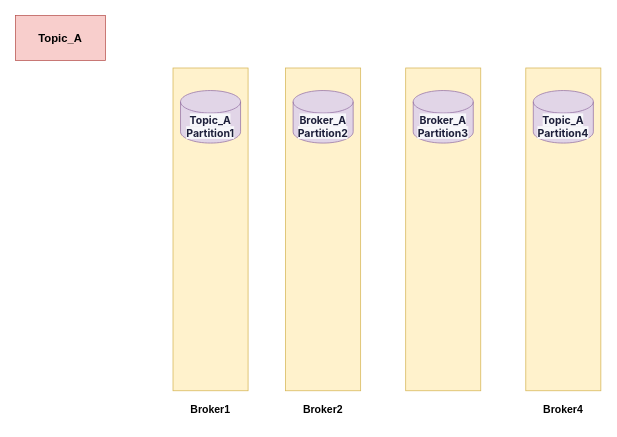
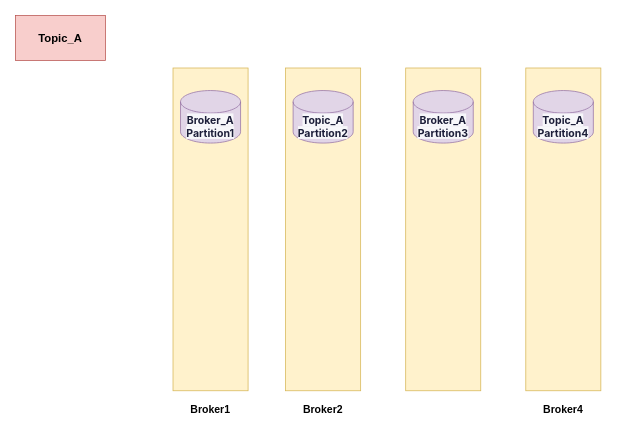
node "Topic_A Partition1": label "Topic_A Partition1" -> "Broker_A Partition1"
node "Broker_A Partition2": label "Broker_A Partition2" -> "Topic_A Partition2"
